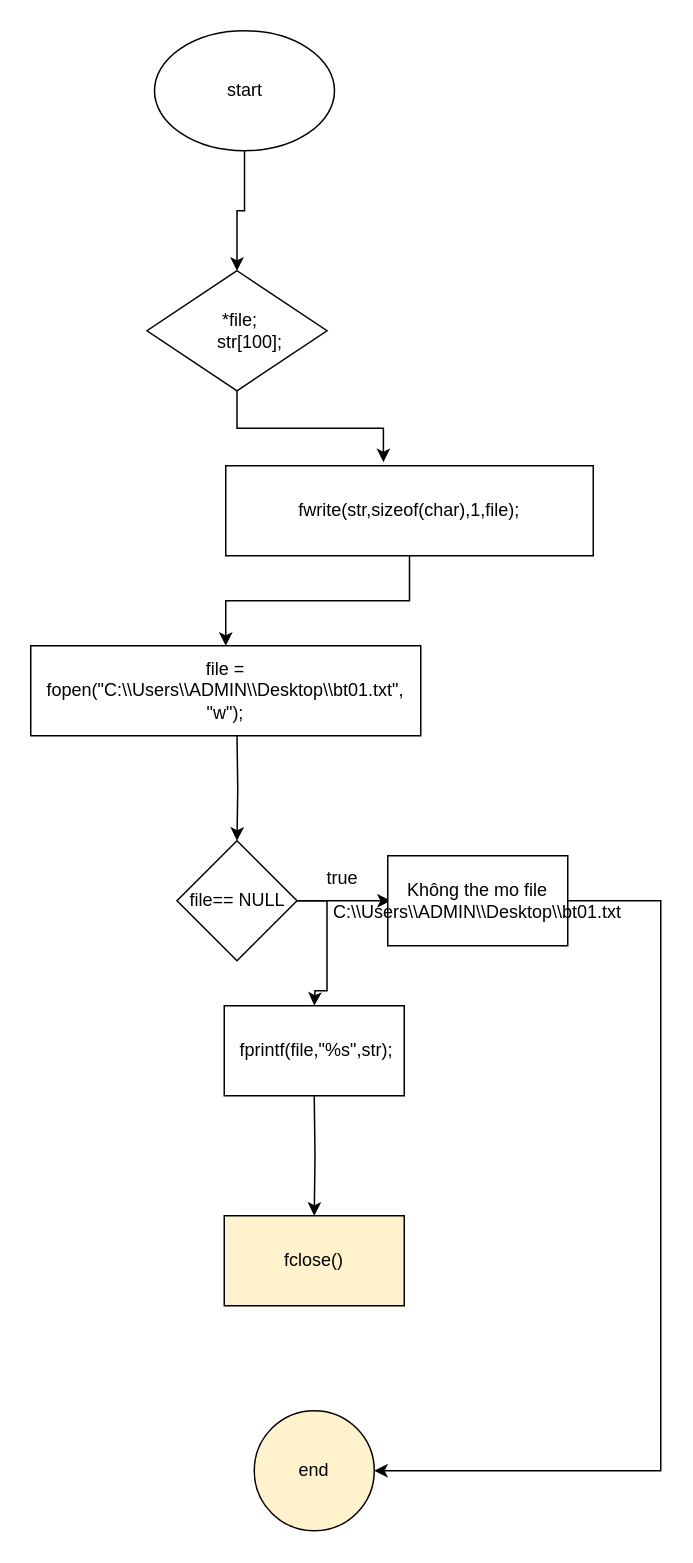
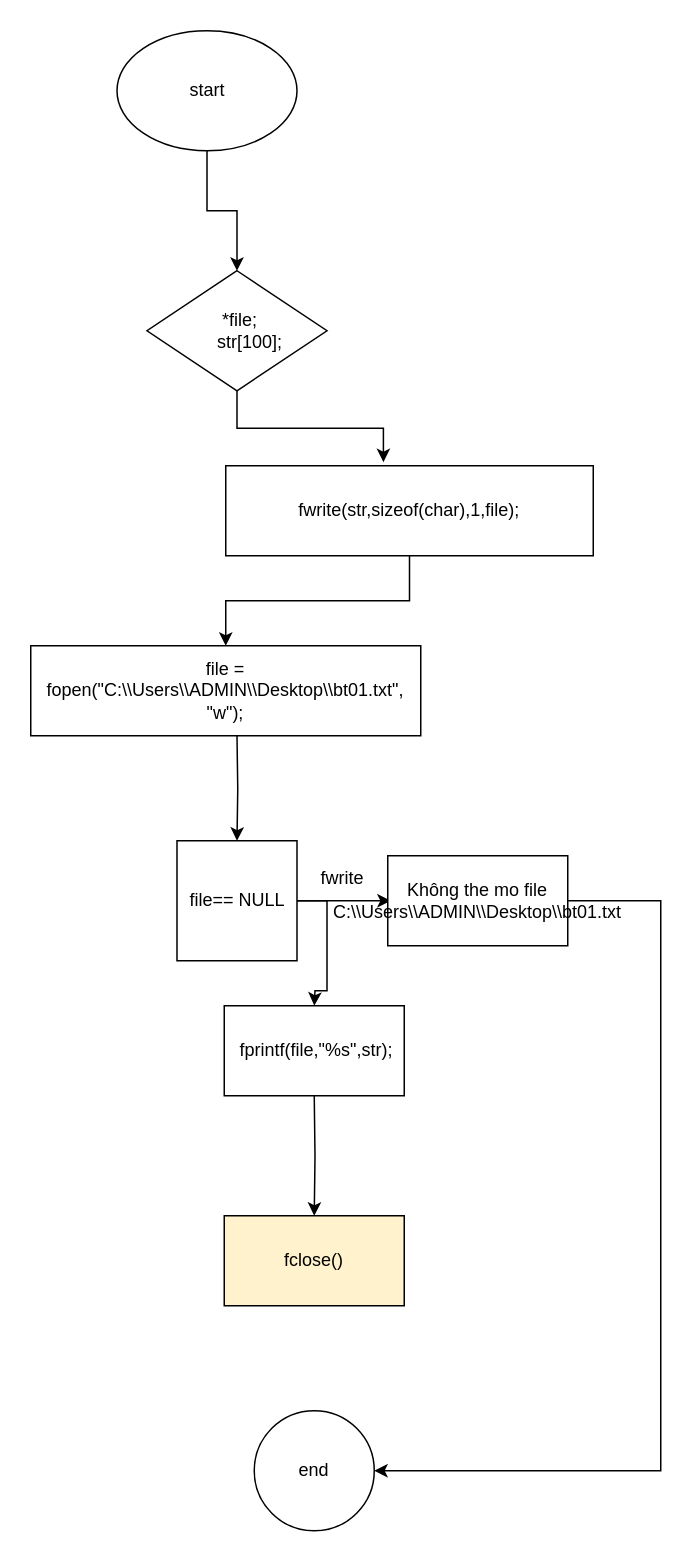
node "start": moved (245, 91) -> (207, 91)
node "true": label "true" -> "fwrite"
node "file== NULL": shape diamond -> rectangle
node "end": fillcolor #fff2cc -> #ffffff
